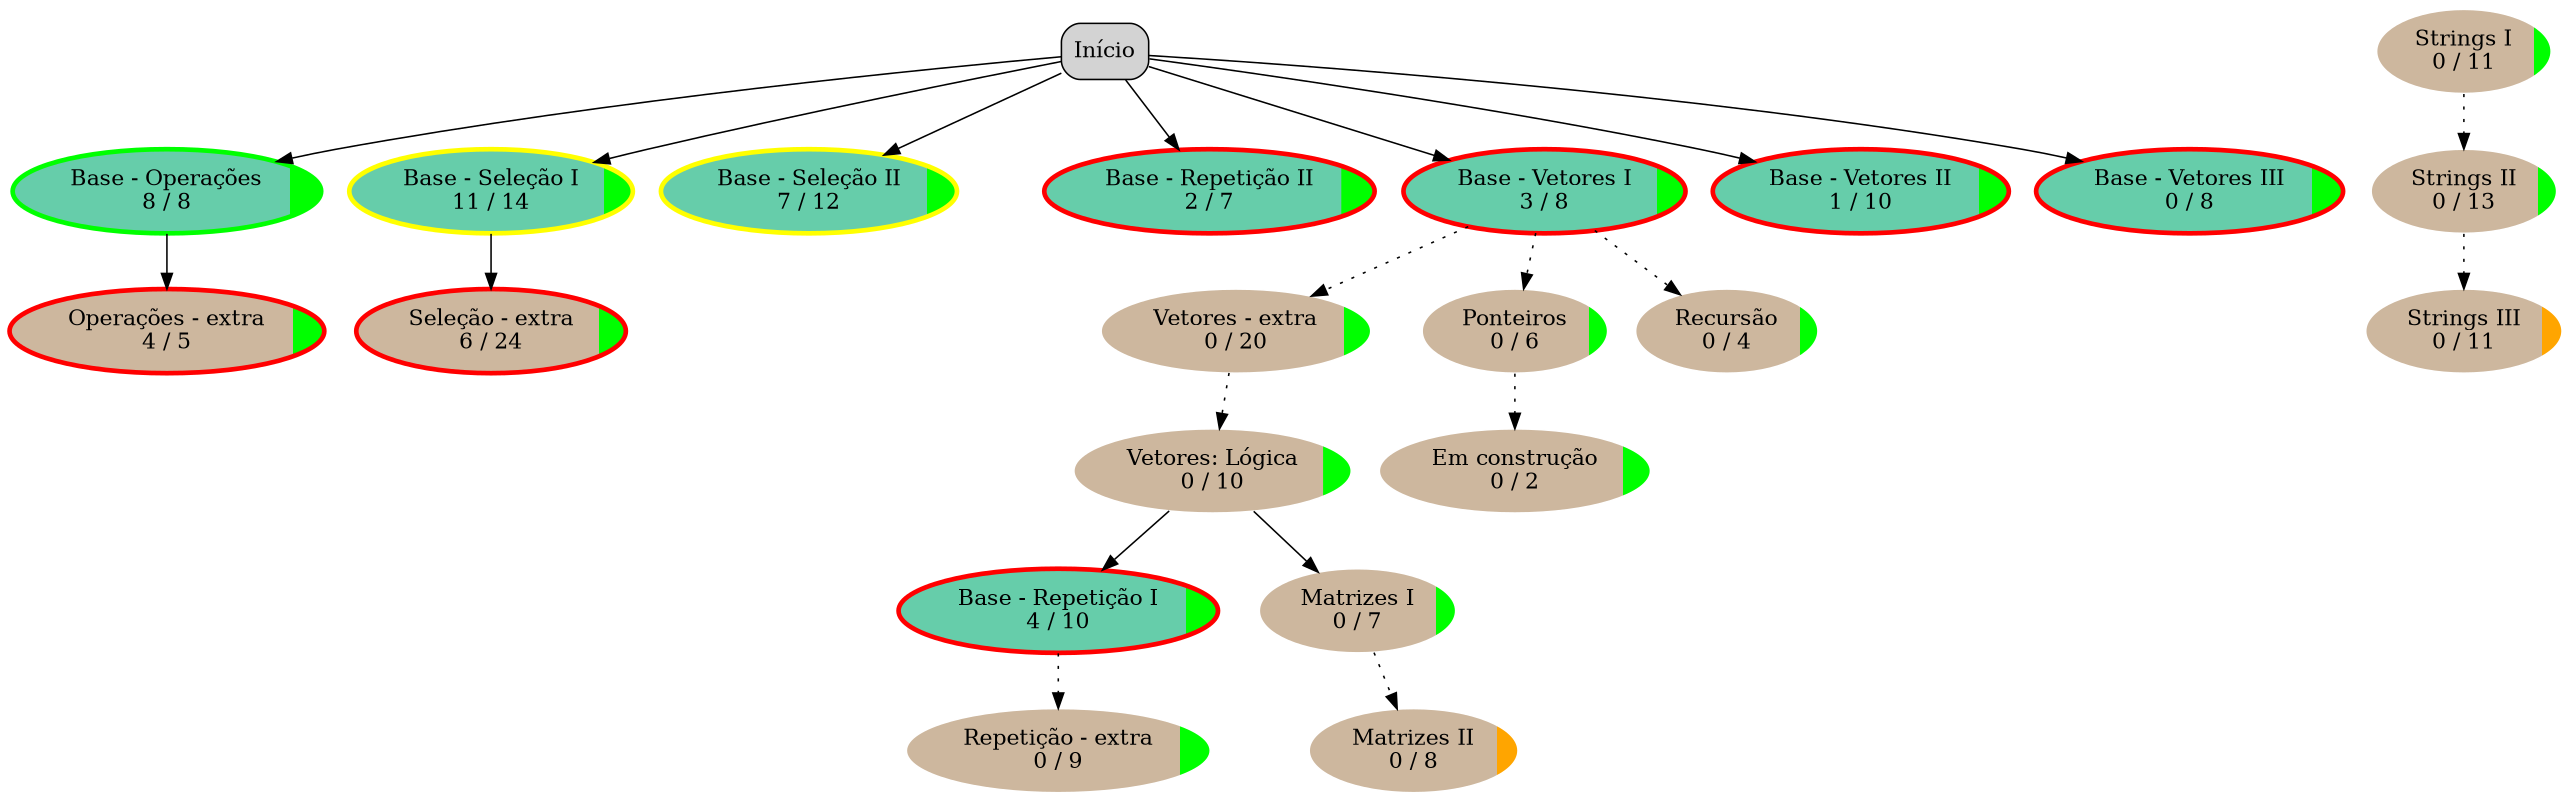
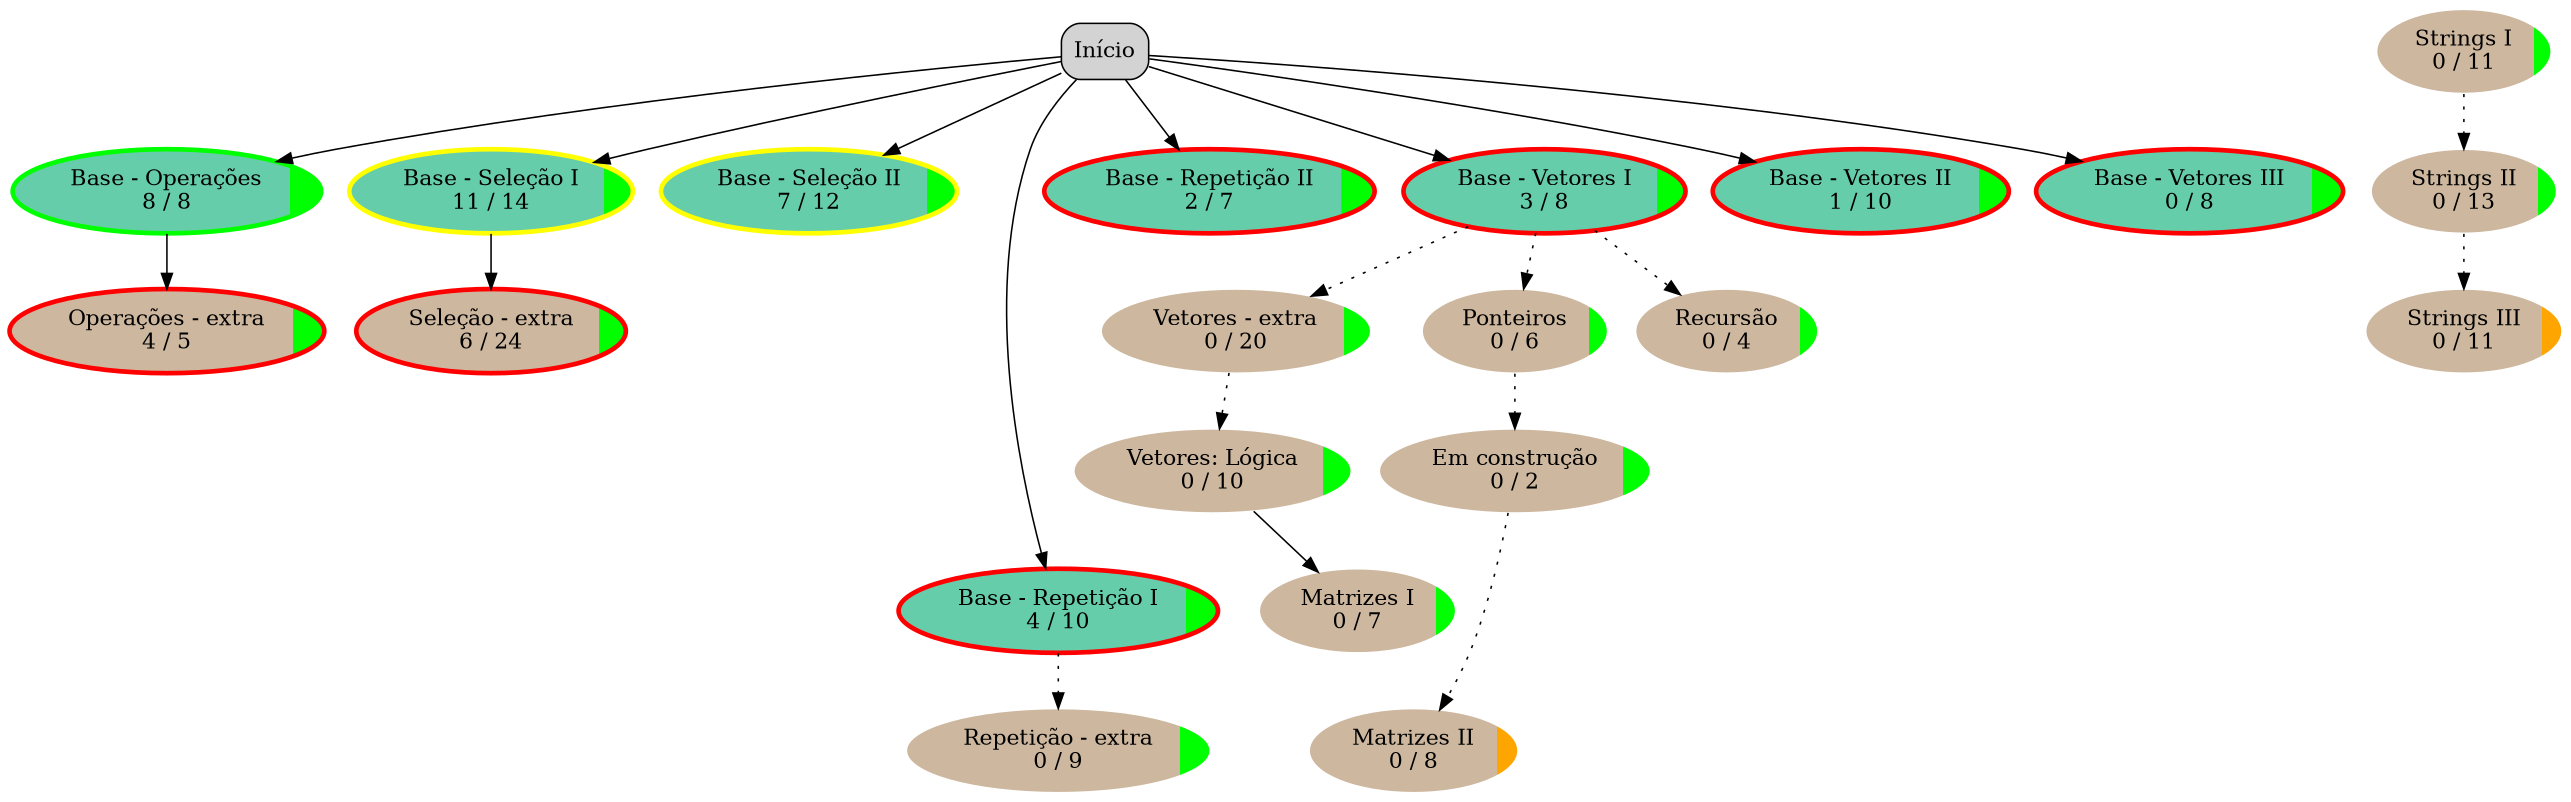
edge "Vetores: Lógica 0 / 10" -> "Base - Repetição I 4 / 10": now "Início" -> "Base - Repetição I 4 / 10"
edge "Matrizes I 0 / 7" -> "Matrizes II 0 / 8": now "Em construção 0 / 2" -> "Matrizes II 0 / 8"
